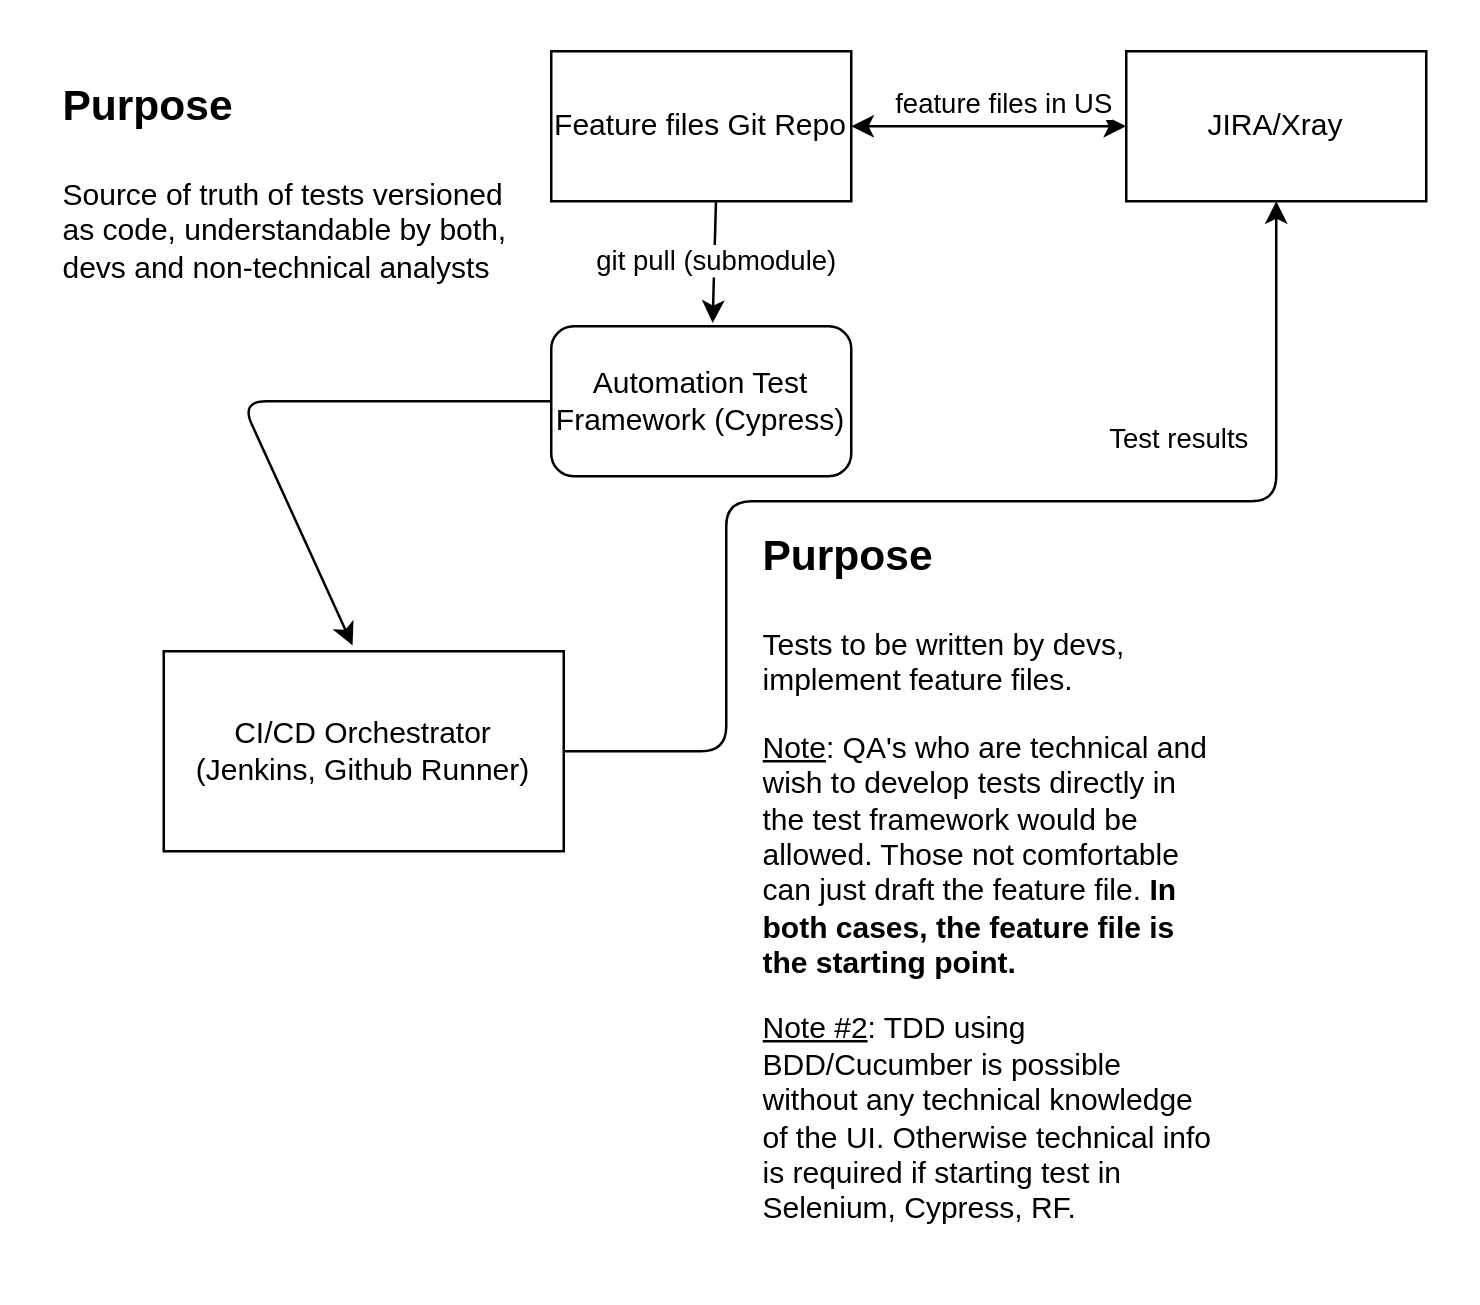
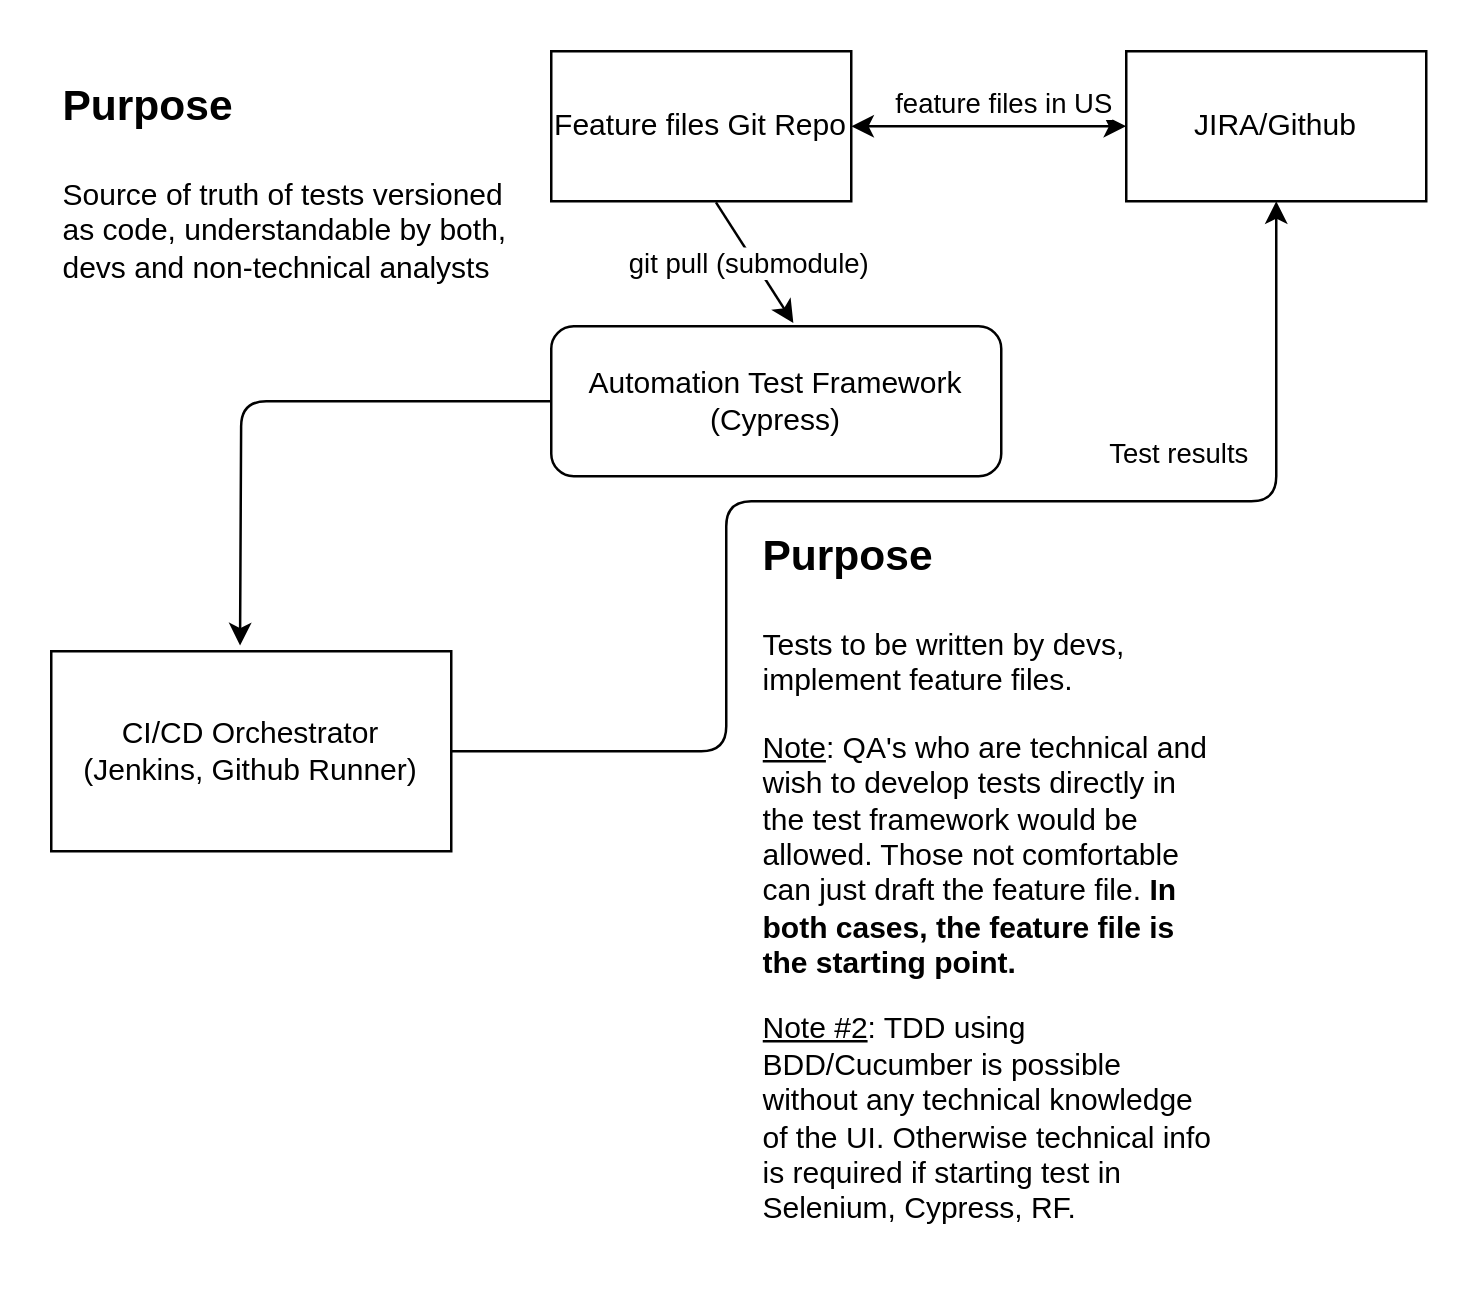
node "JIRA/Xray": label "JIRA/Xray" -> "JIRA/Github"
node "Automation Test Framework (Cypress)": size 300x150 -> 450x150
node "CI/CD Orchestrator (Jenkins, Github Runner)": moved (364, 751) -> (251, 751)
